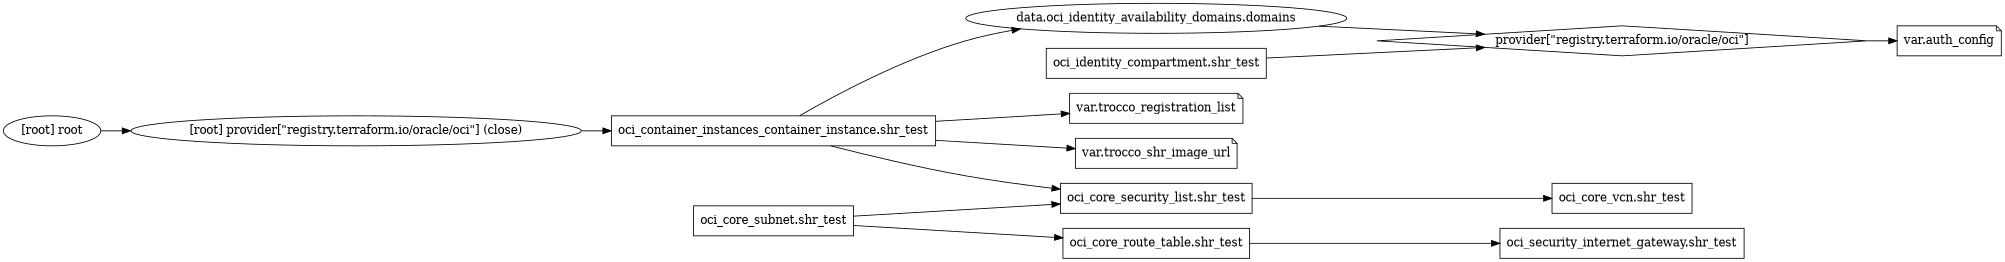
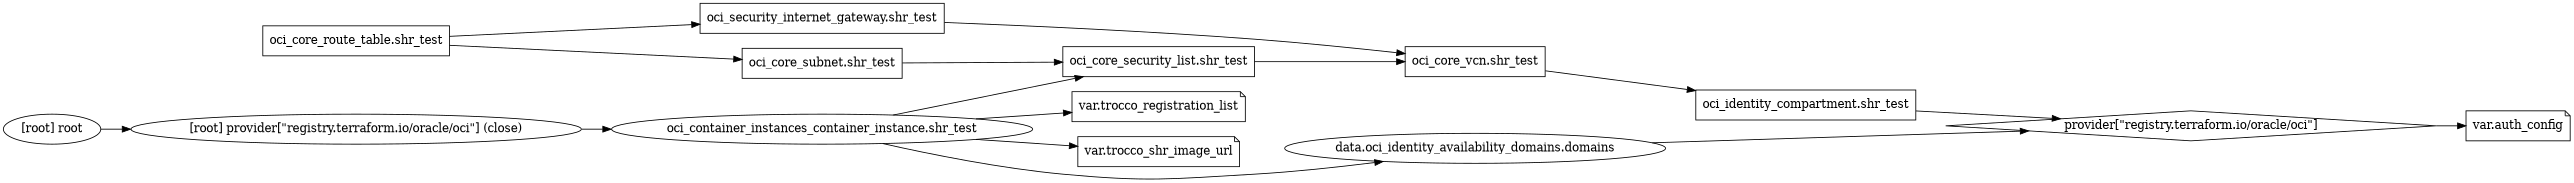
edge "oci_security_internet_gateway.shr_test" -> "oci_core_vcn.shr_test": added
edge "oci_core_vcn.shr_test" -> "oci_identity_compartment.shr_test": added
node "oci_container_instances_container_instance.shr_test": shape box -> ellipse
edge "oci_core_subnet.shr_test" -> "oci_core_route_table.shr_test": reversed
